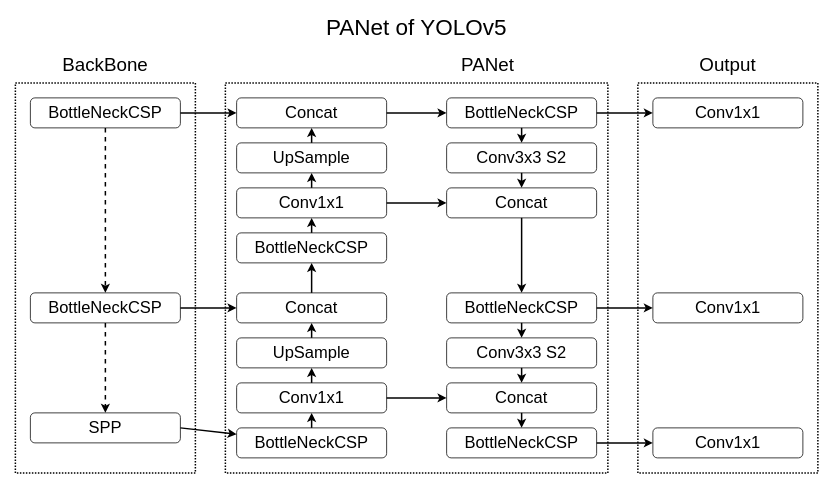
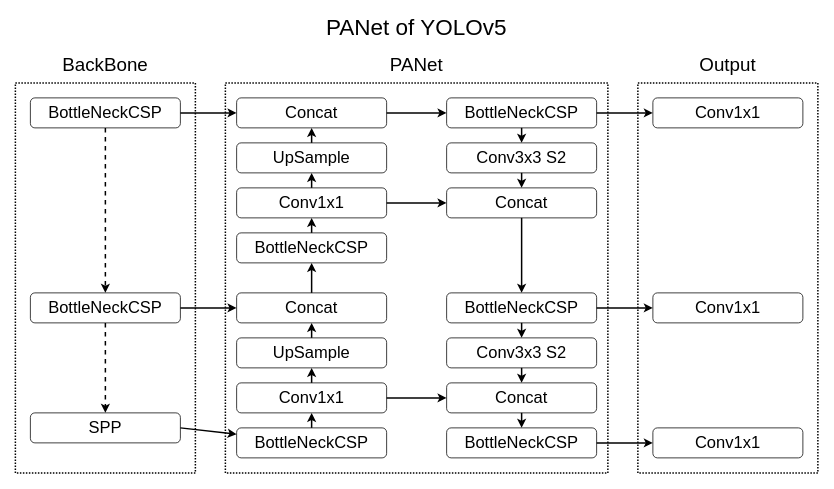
node "PANet": moved (488, 64) -> (417, 64)
